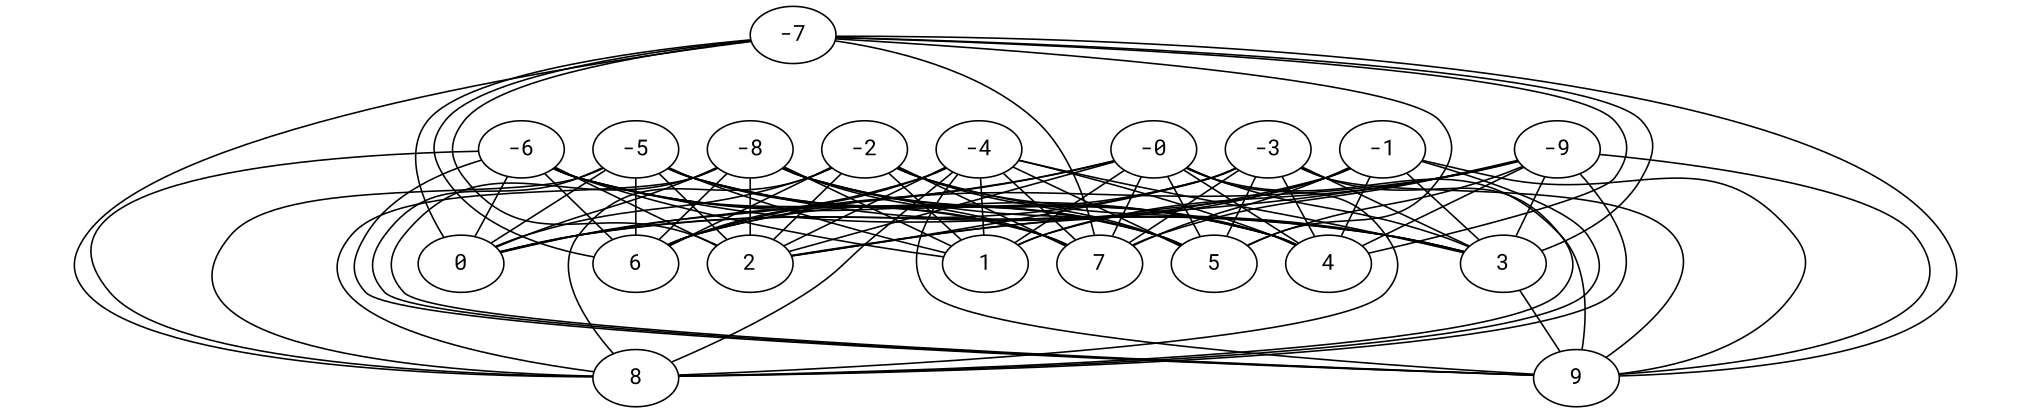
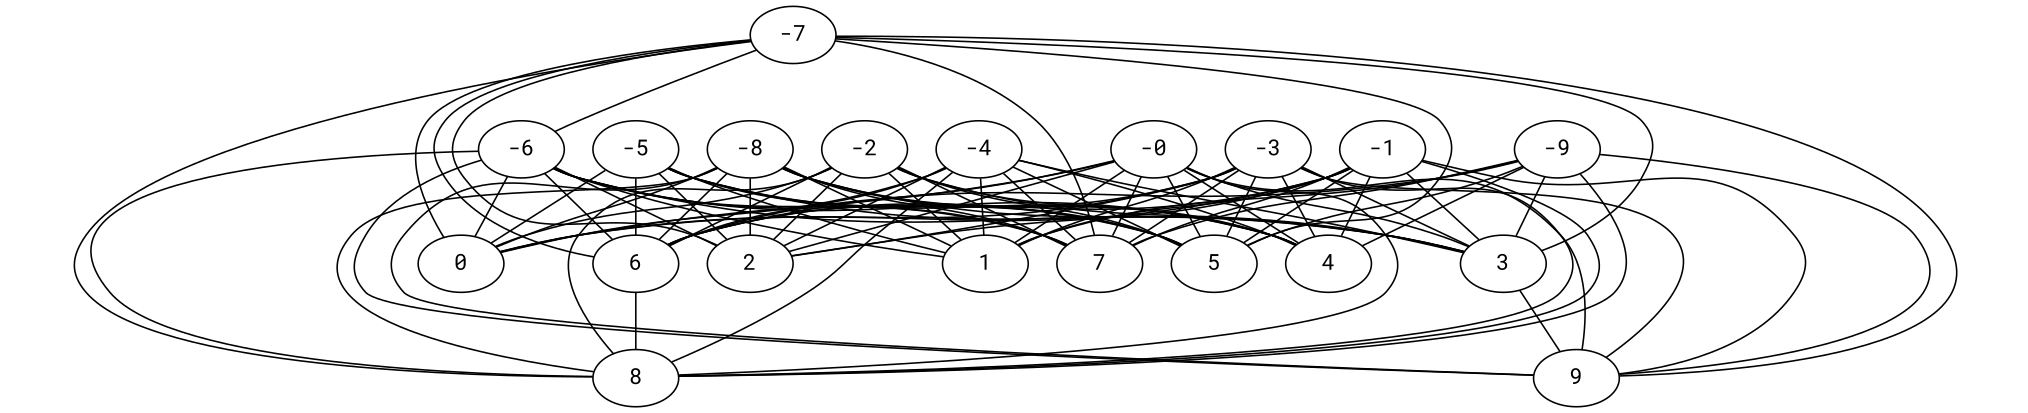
edge "-7" -- "4": now "-7" -- "-6"
edge "-1" -- "5": added
edge "-1" -- "6": added
edge "-3" -- "1": added
edge "-9" -- "2": removed
edge "-5" -- "8": now "6" -- "8"
edge "-4" -- "9": removed
edge "-5" -- "9": removed
